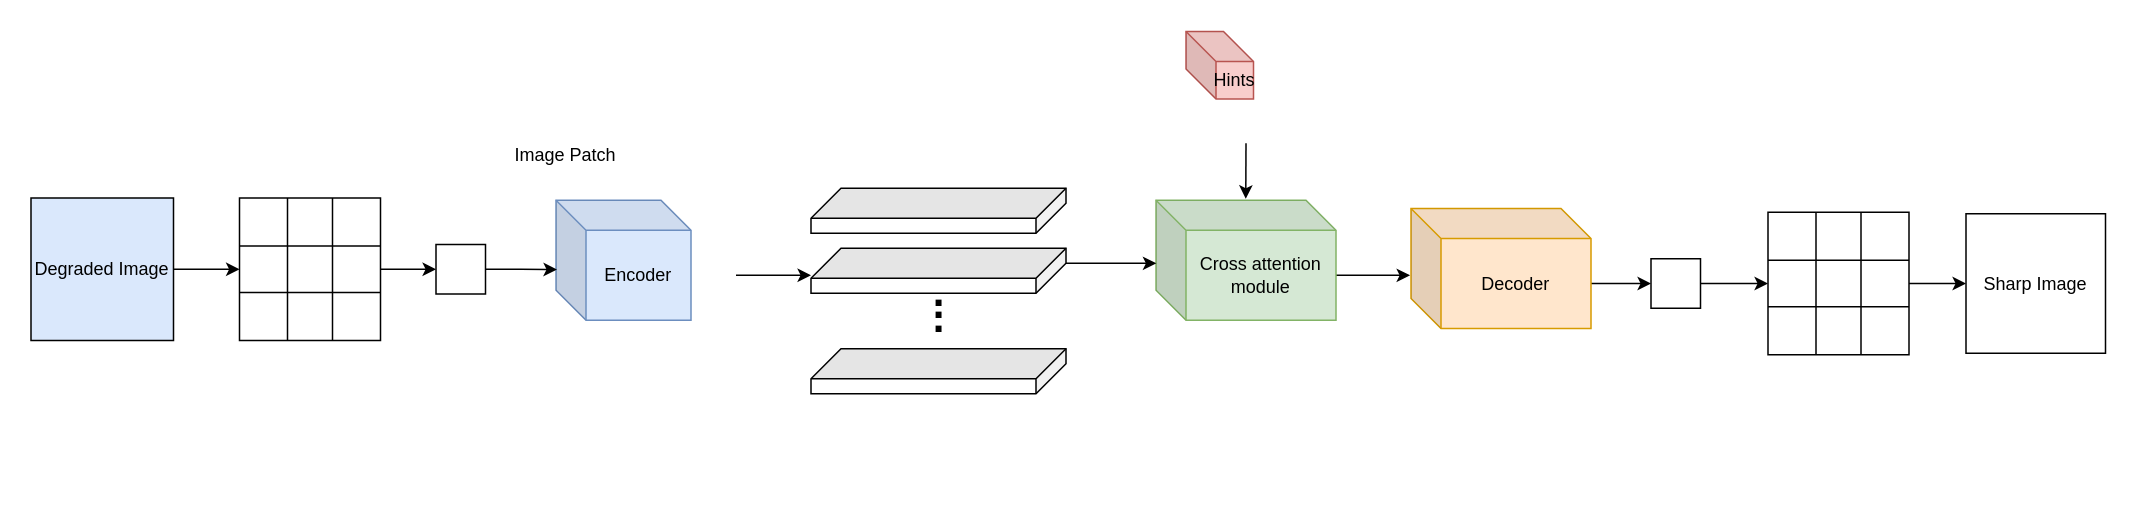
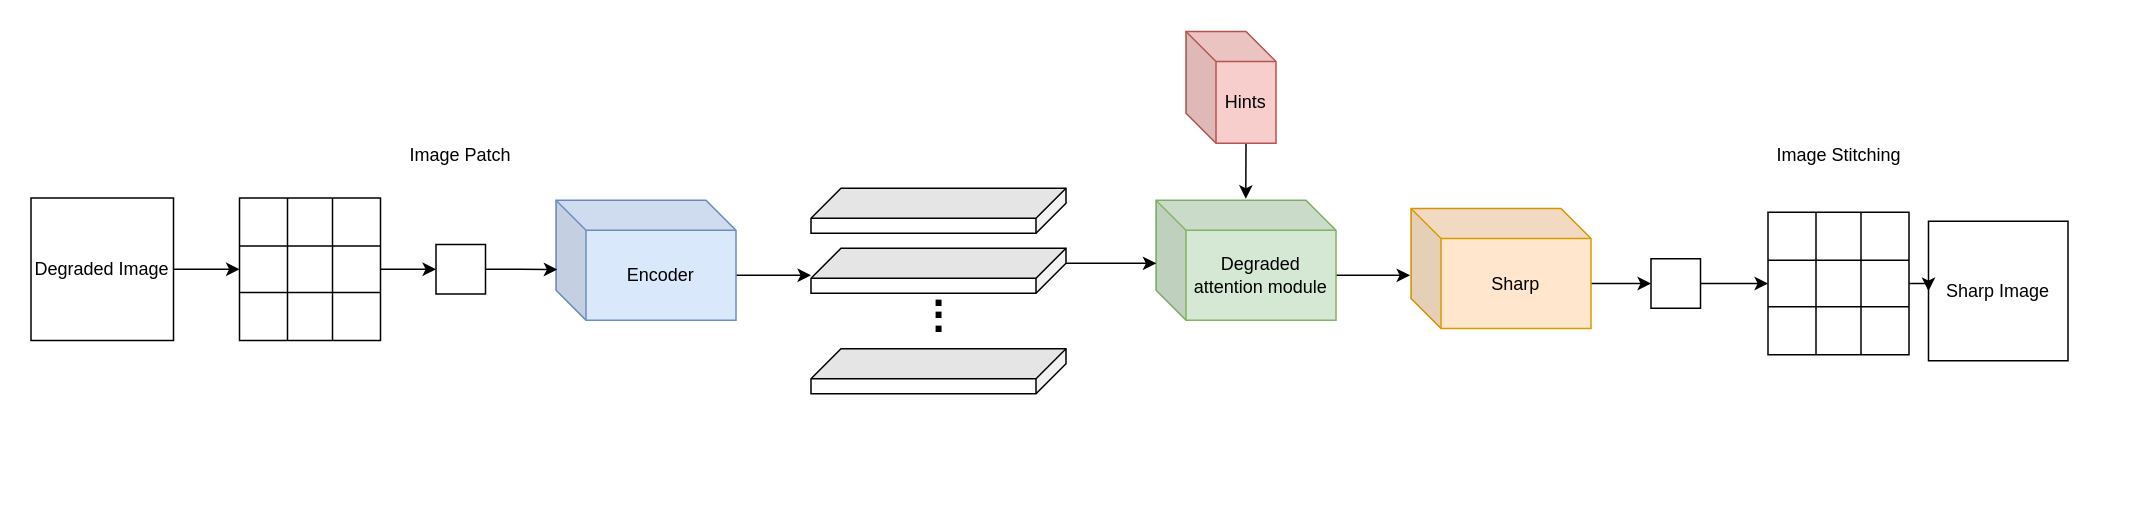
node "Hints": size 68x68 -> 90x112
node "Image Patch": moved (565, 155) -> (460, 155)
node "Image Stitching": added
node "Encoder": size 135x120 -> 180x120
node "Degraded Image": fillcolor #dae8fc -> #ffffff
node "Cross attention module": label "Cross attention module" -> "Degraded attention module"
node "Decoder": label "Decoder" -> "Sharp"
node "Sharp Image": moved (2036, 284) -> (1998, 291)
